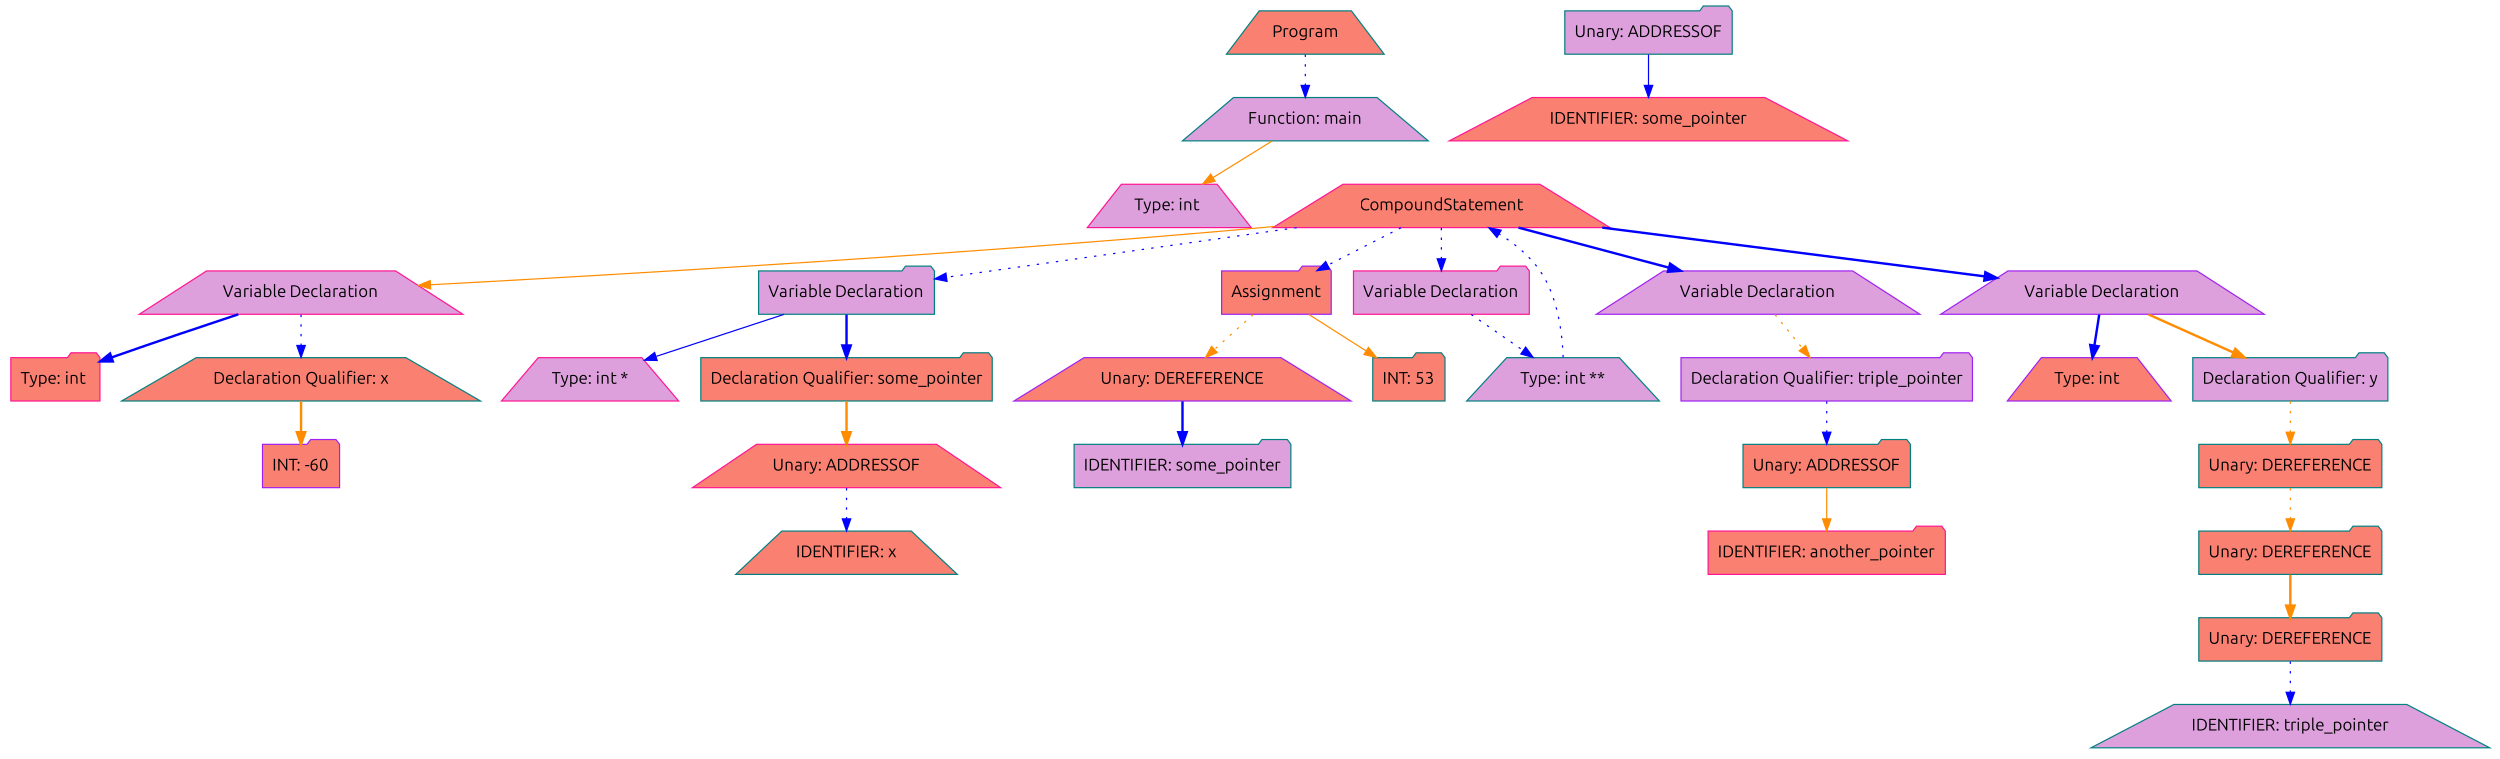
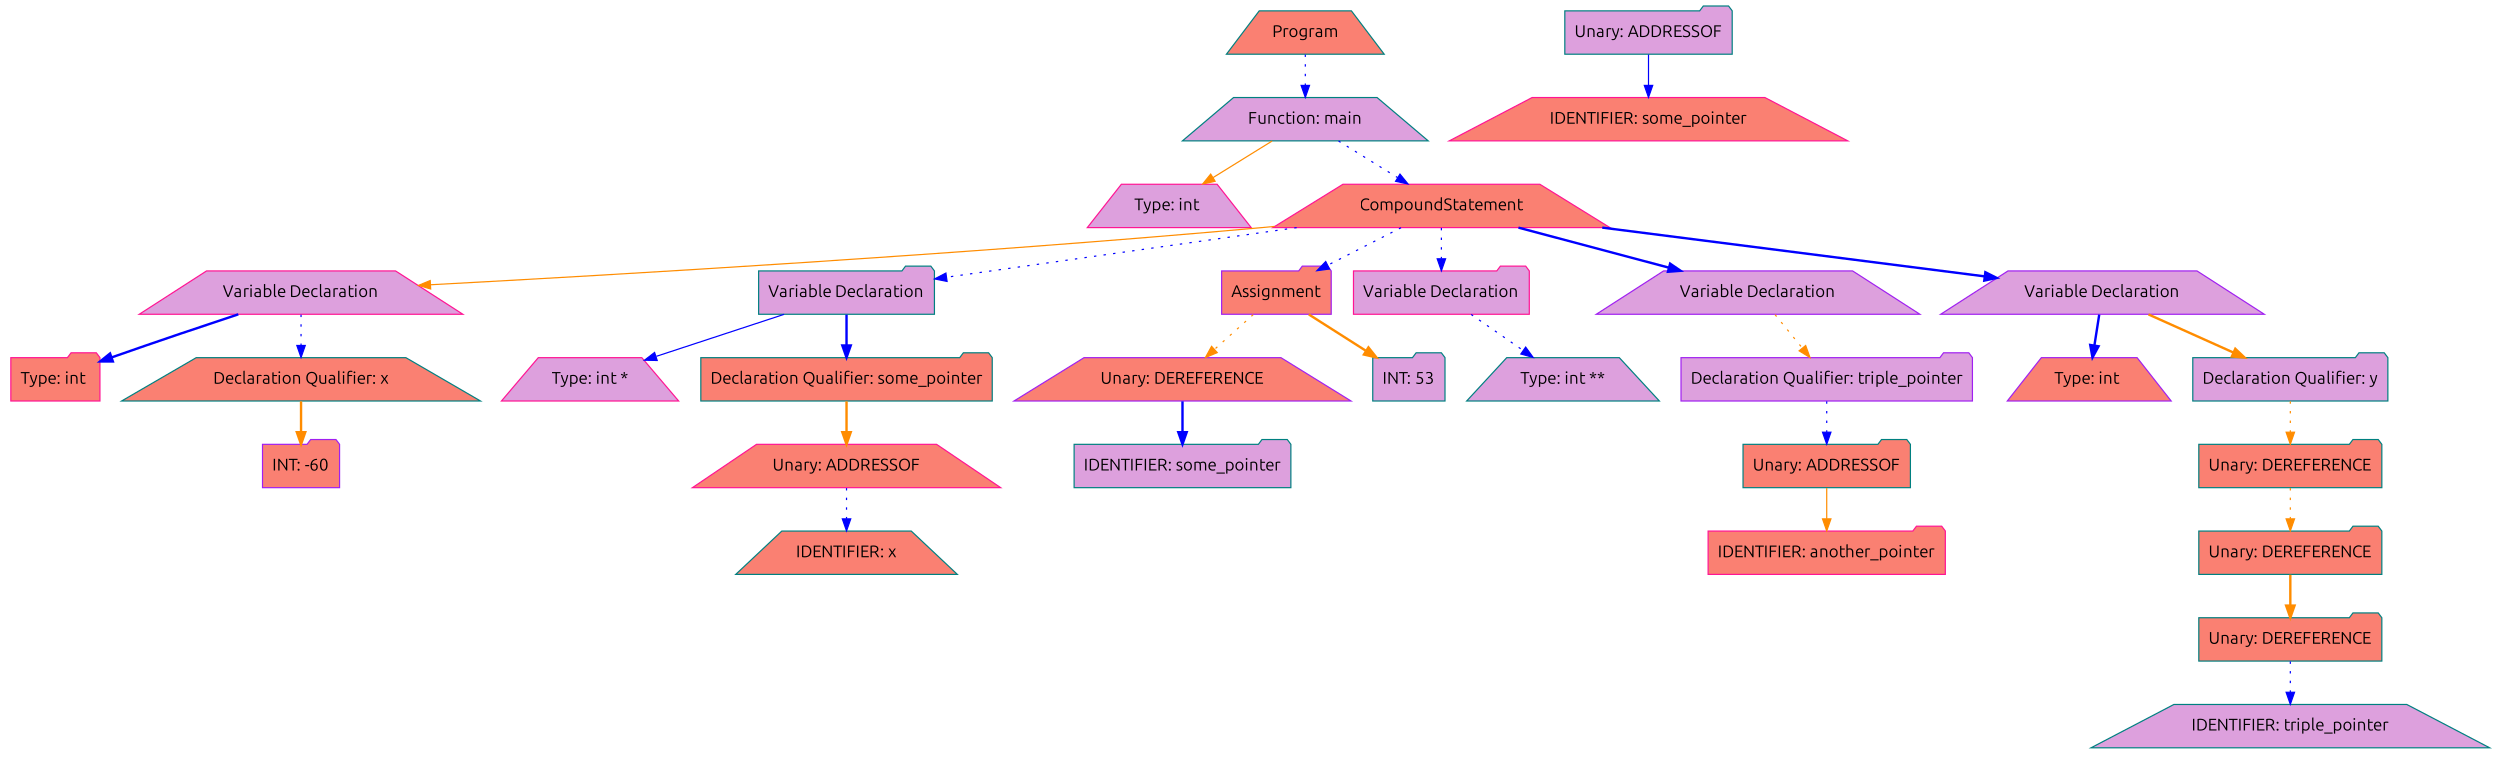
edge "Type: int **" -> "CompoundStatement": now "Function: main" -> "CompoundStatement"
edge "Assignment" -> "INT: 53": style solid -> bold
node "INT: 53": fillcolor salmon -> plum
